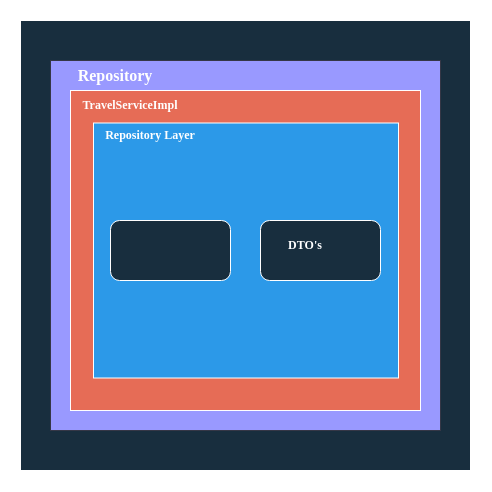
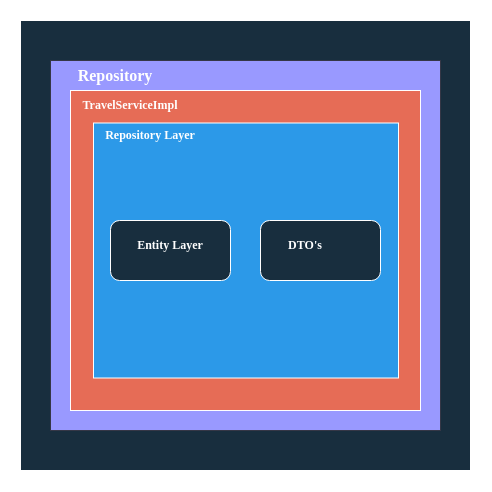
node "Entity Layer": added
